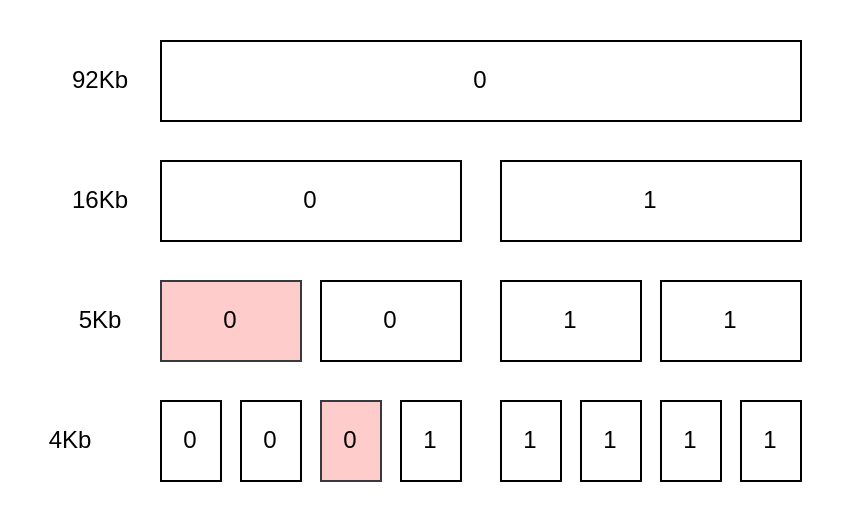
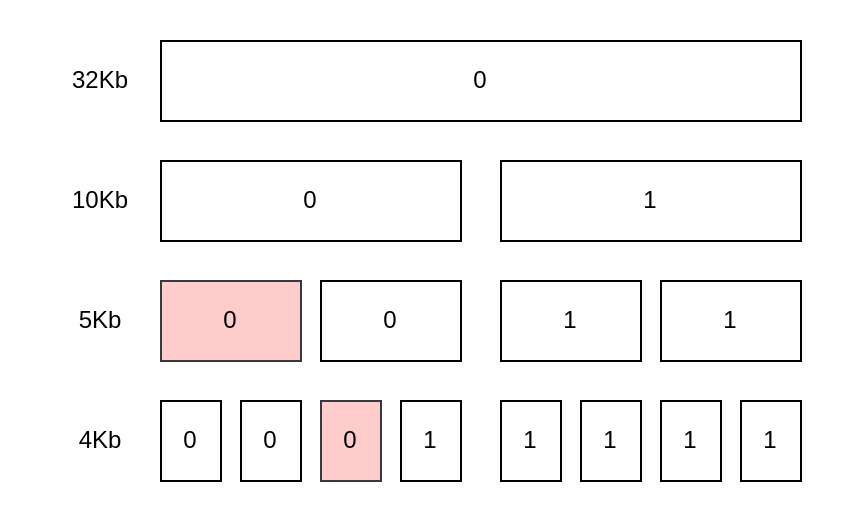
node "92Kb": label "92Kb" -> "32Kb"
node "16Kb": label "16Kb" -> "10Kb"
node "4Kb": moved (71, 441) -> (101, 441)
